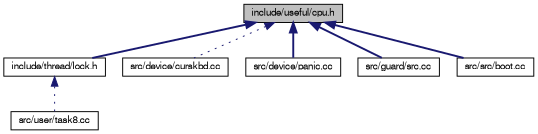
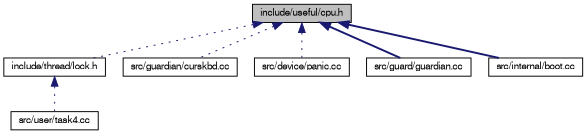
edge "include/thread/lock.h" -> "include/useful/cpu.h": style bold -> dotted
edge "src/device/panic.cc" -> "include/useful/cpu.h": style bold -> dotted
node "src/device/curskbd.cc": label "src/device/curskbd.cc" -> "src/guardian/curskbd.cc"
node "src/guard/src.cc": label "src/guard/src.cc" -> "src/guard/guardian.cc"
node "src/src/boot.cc": label "src/src/boot.cc" -> "src/internal/boot.cc"
node "src/user/task8.cc": label "src/user/task8.cc" -> "src/user/task4.cc"
